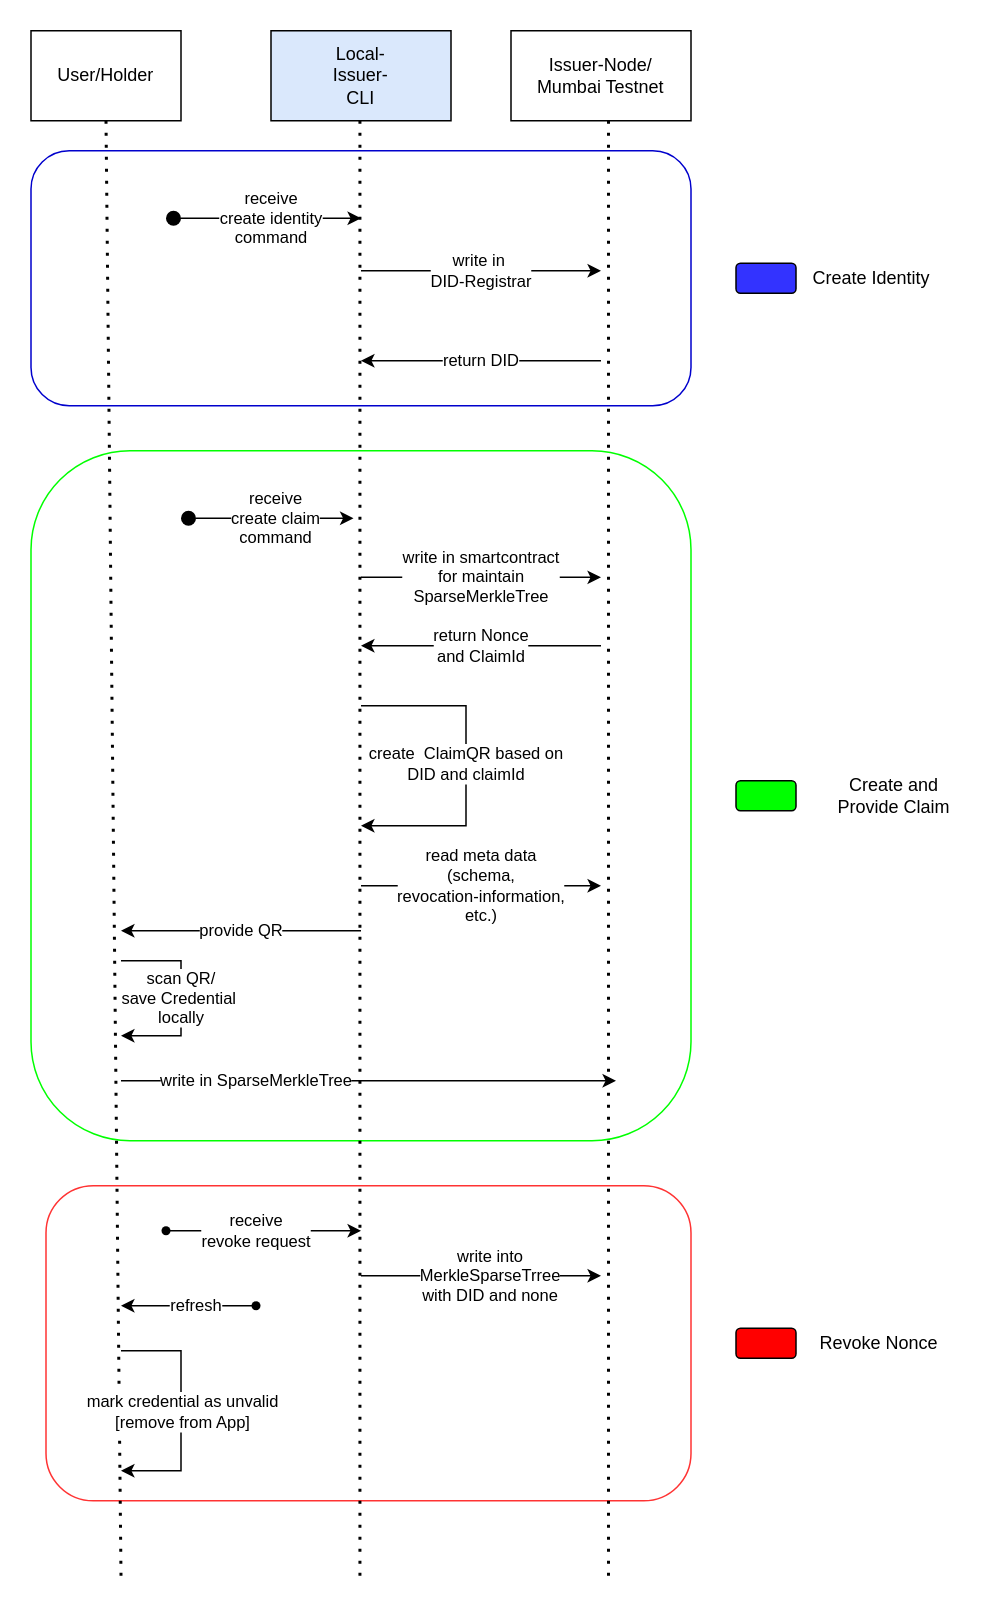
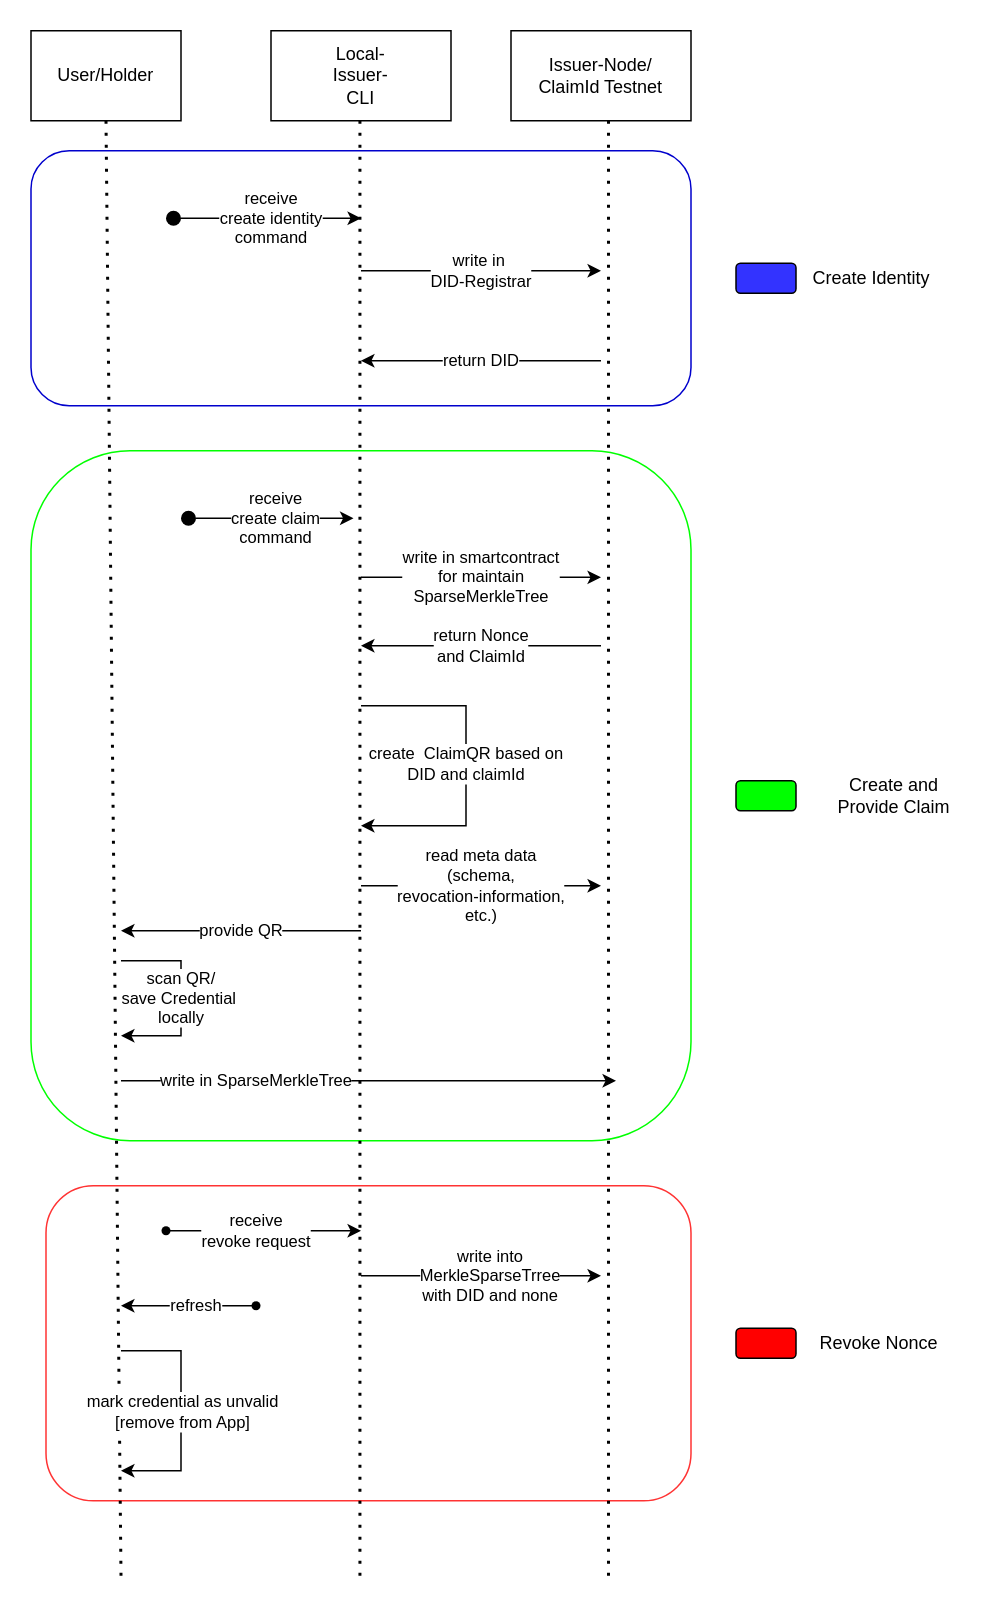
node "Local- Issuer- CLI": fillcolor #dae8fc -> #ffffff
node "Issuer-Node/ Mumbai Testnet": label "Issuer-Node/ Mumbai Testnet" -> "Issuer-Node/ ClaimId Testnet"
